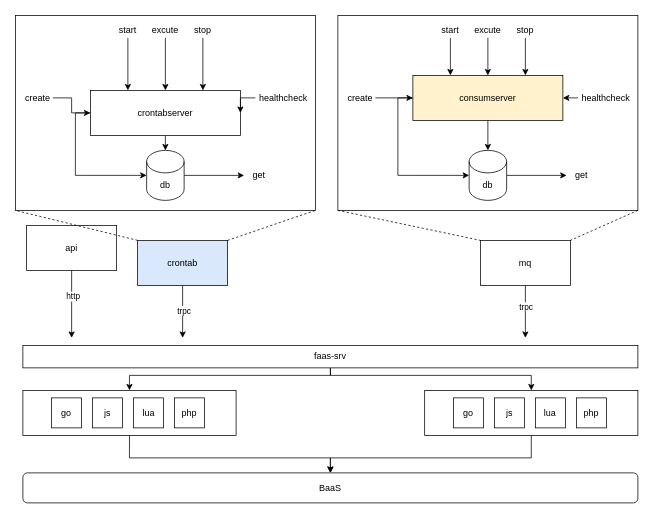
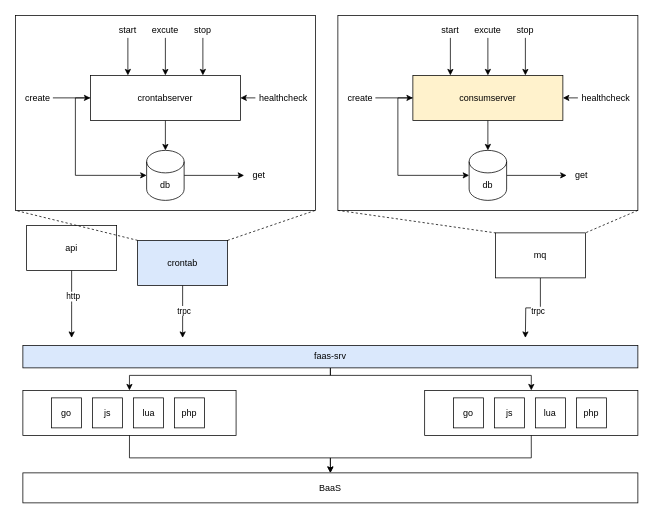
node "crontabserver": moved (165, 113) -> (165, 98)
node "mq": moved (525, 263) -> (540, 255)
node "faas-srv": fillcolor #ffffff -> #dae8fc
node "BaaS": shape rounded rectangle -> rectangle
